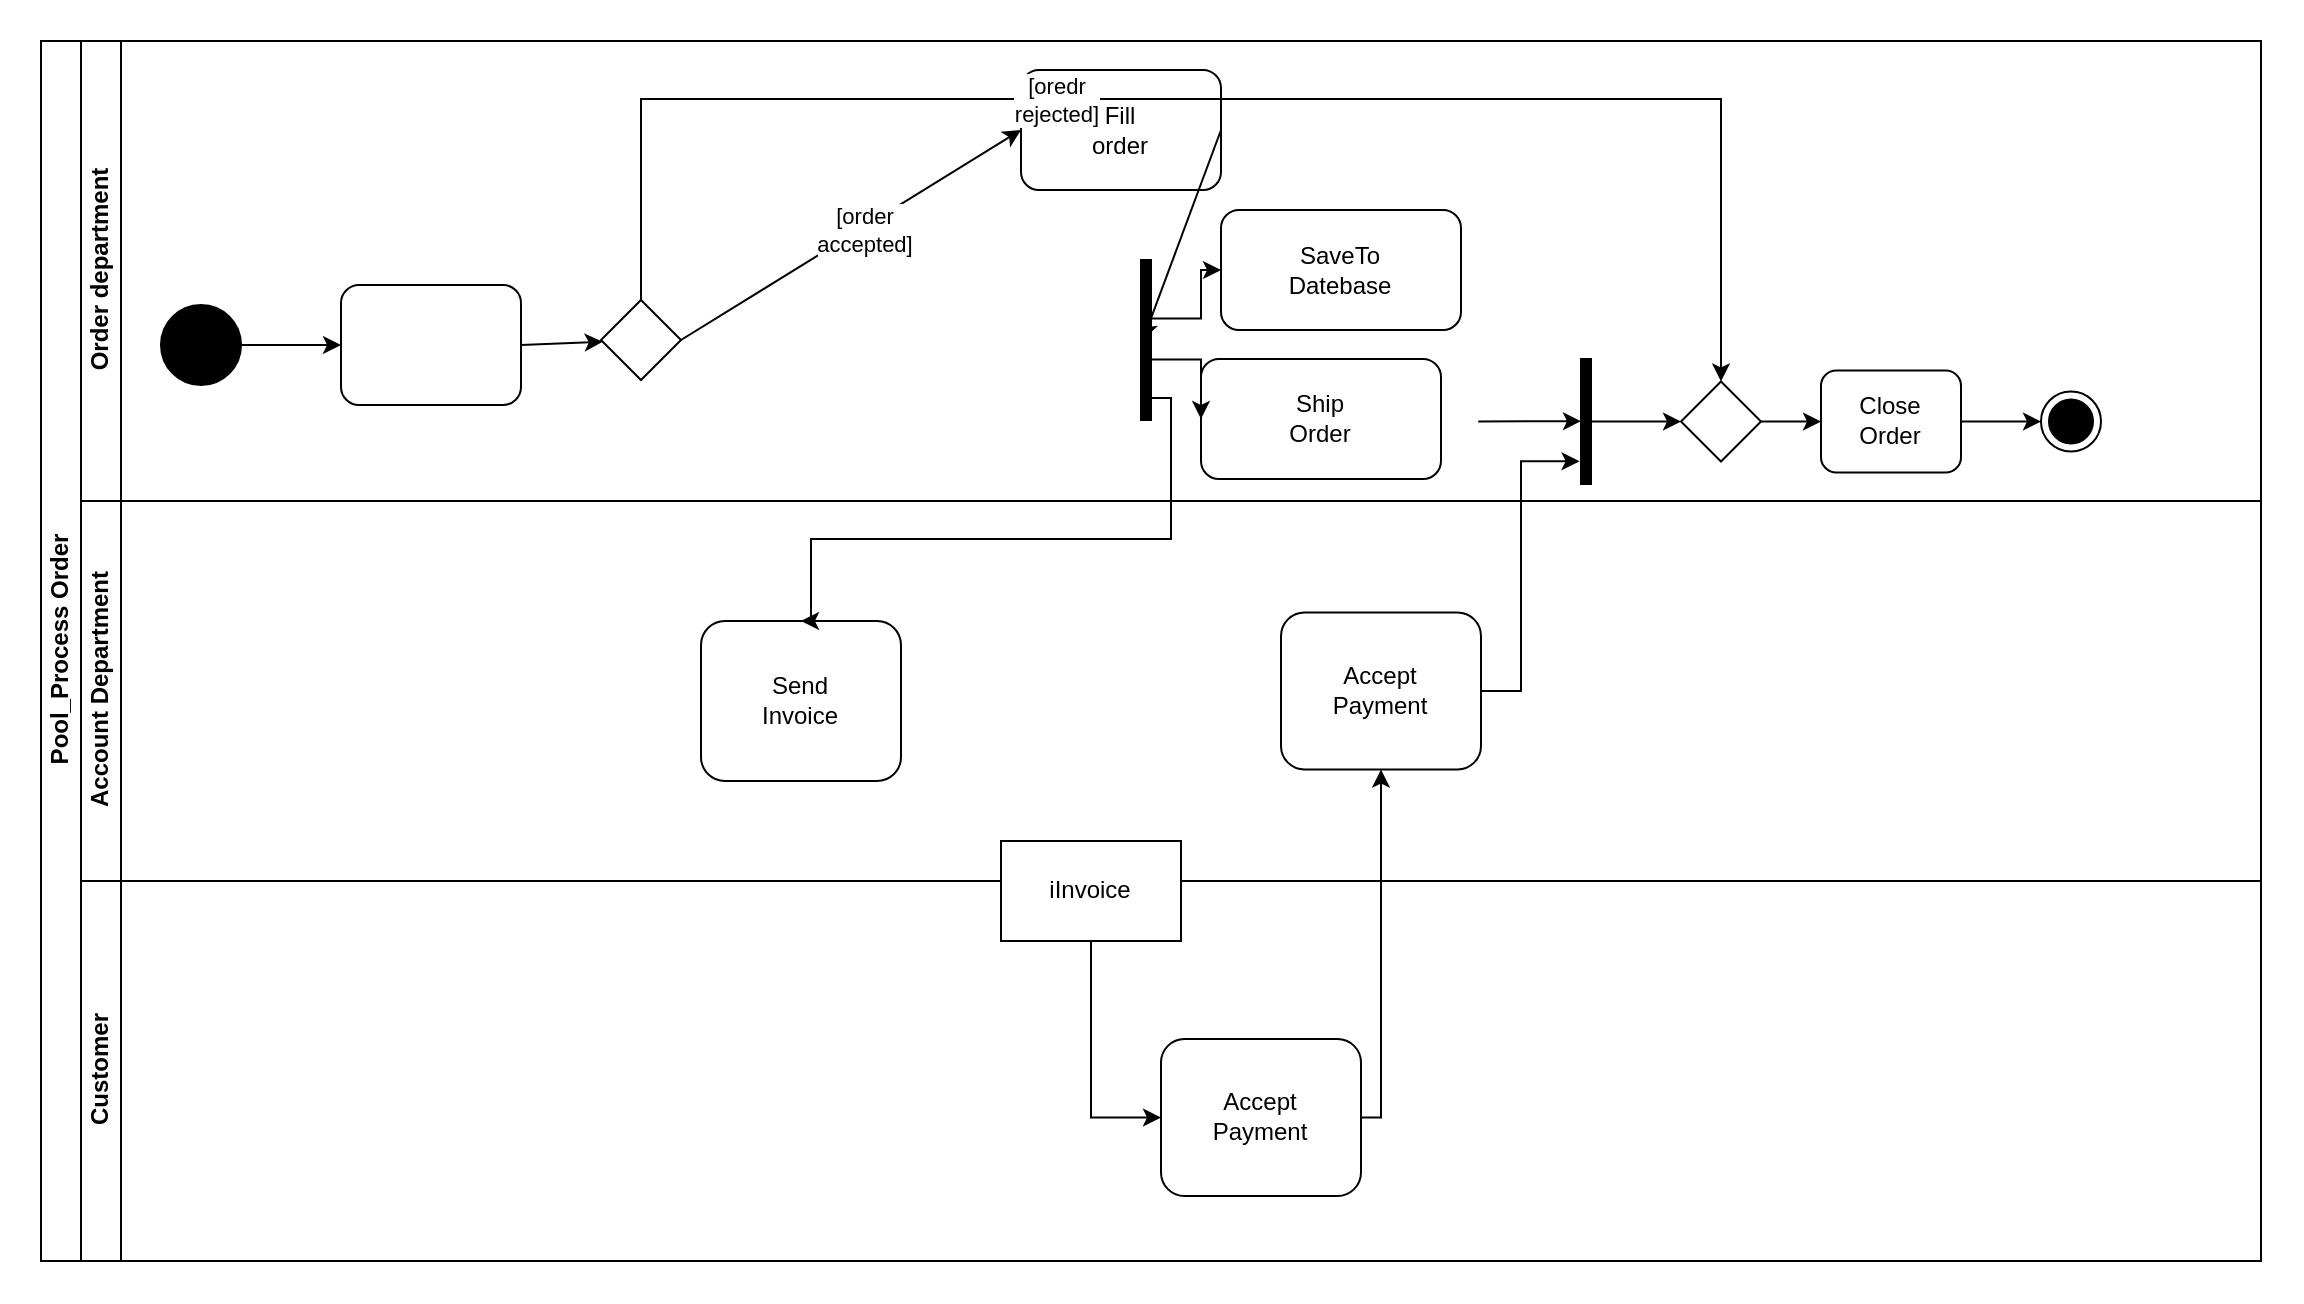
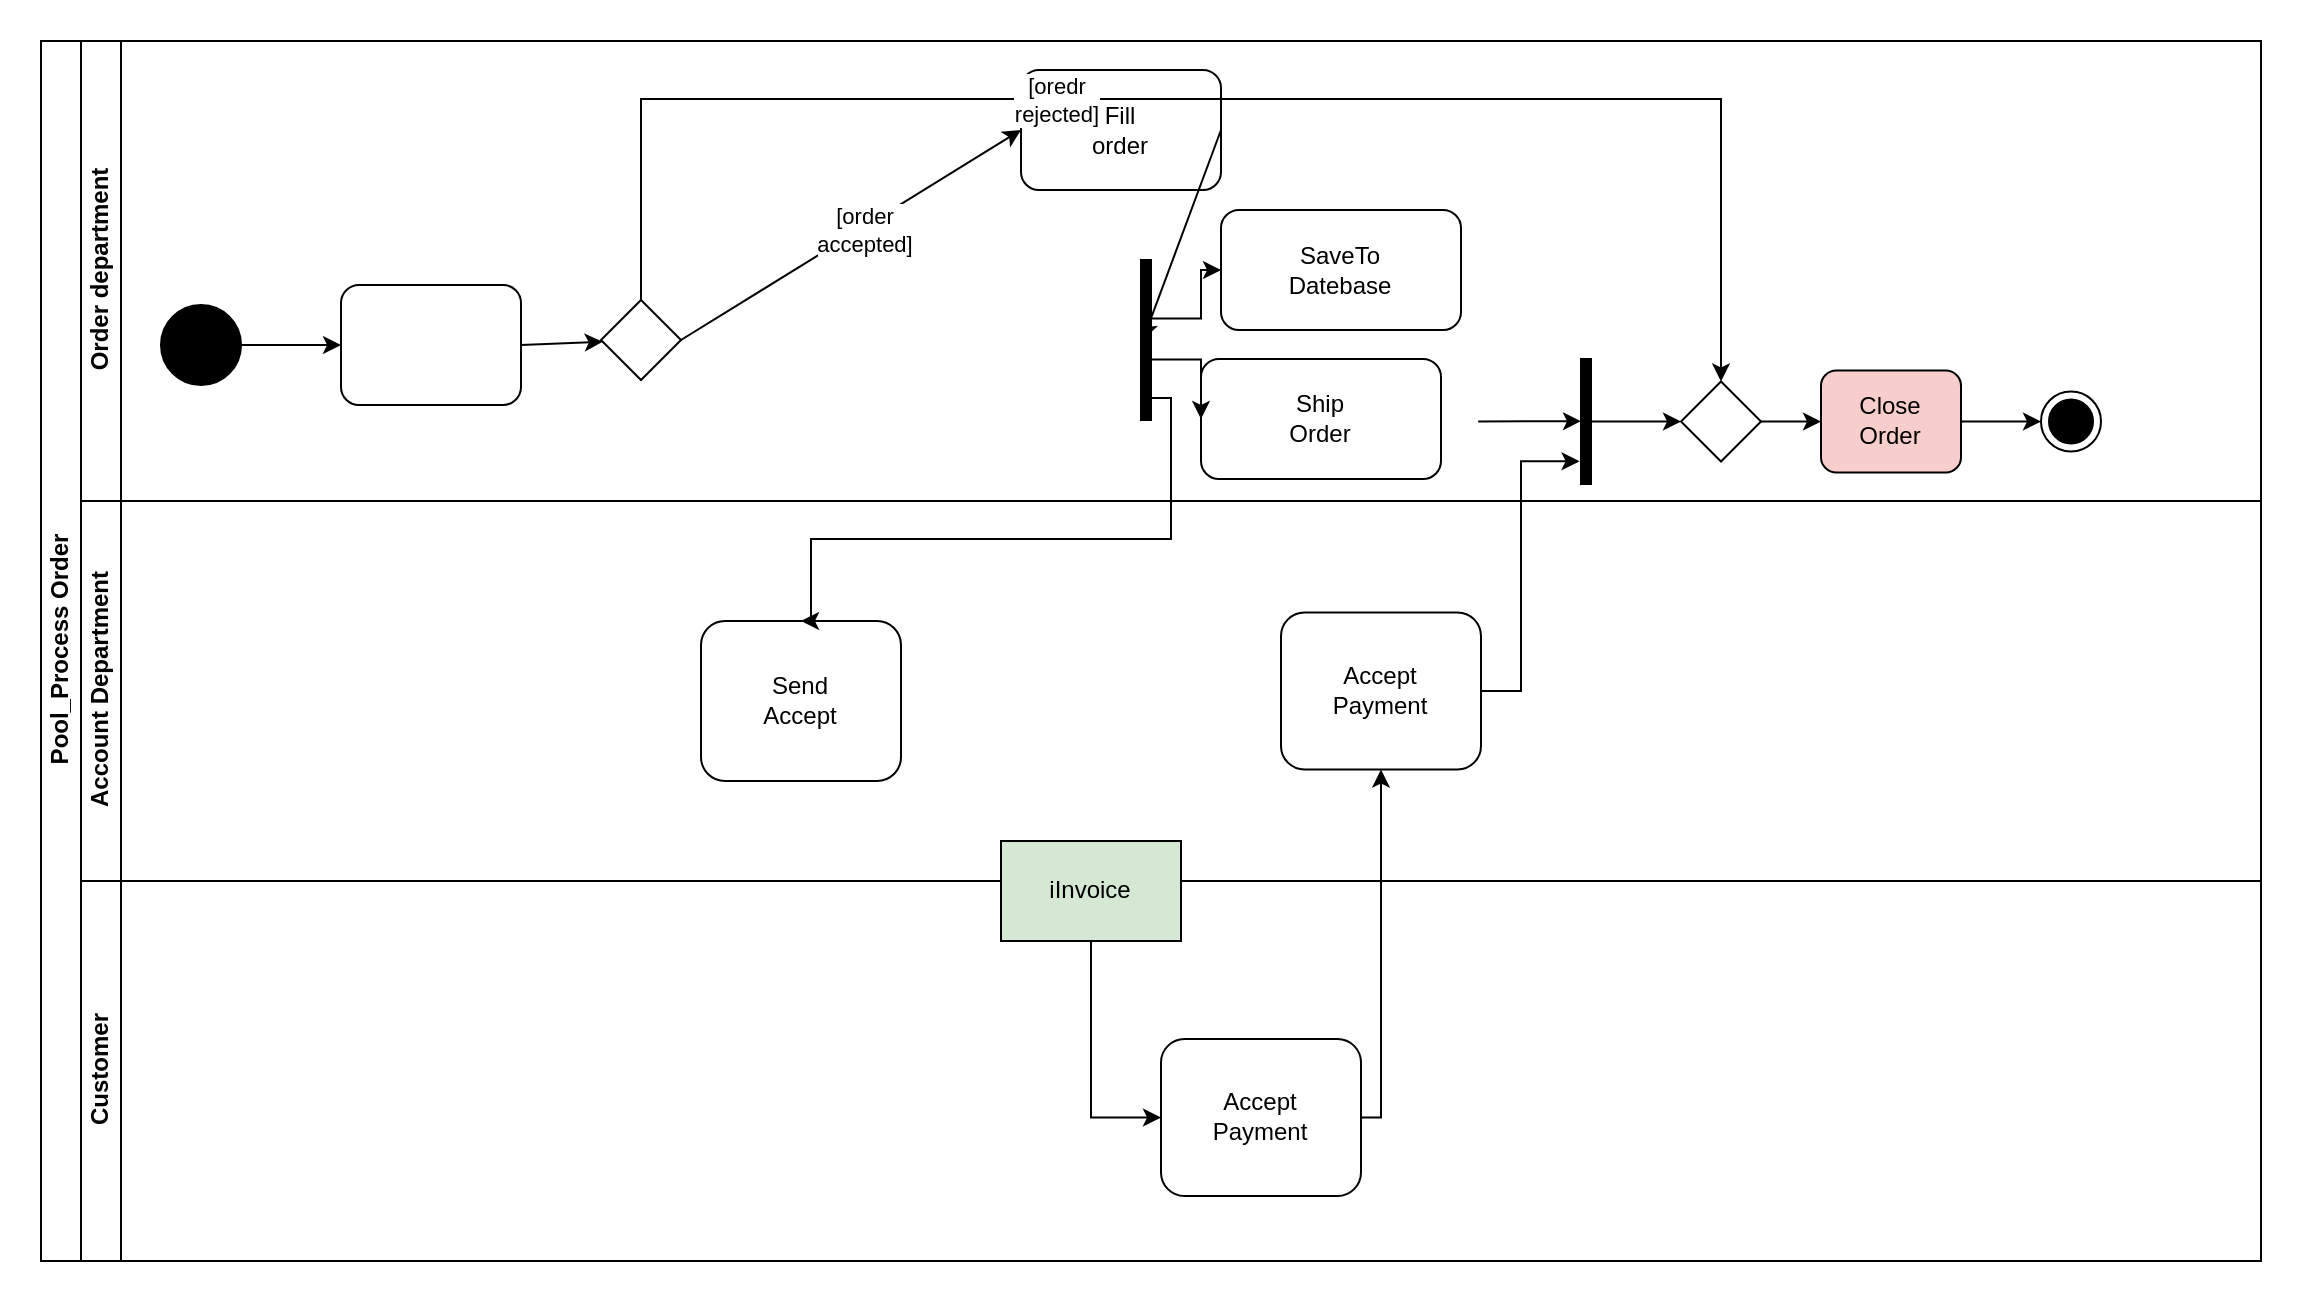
node "Close Order": fillcolor #ffffff -> #f8cecc
node "Send Invoice": label "Send Invoice" -> "Send Accept"
node "iInvoice": fillcolor #ffffff -> #d5e8d4
